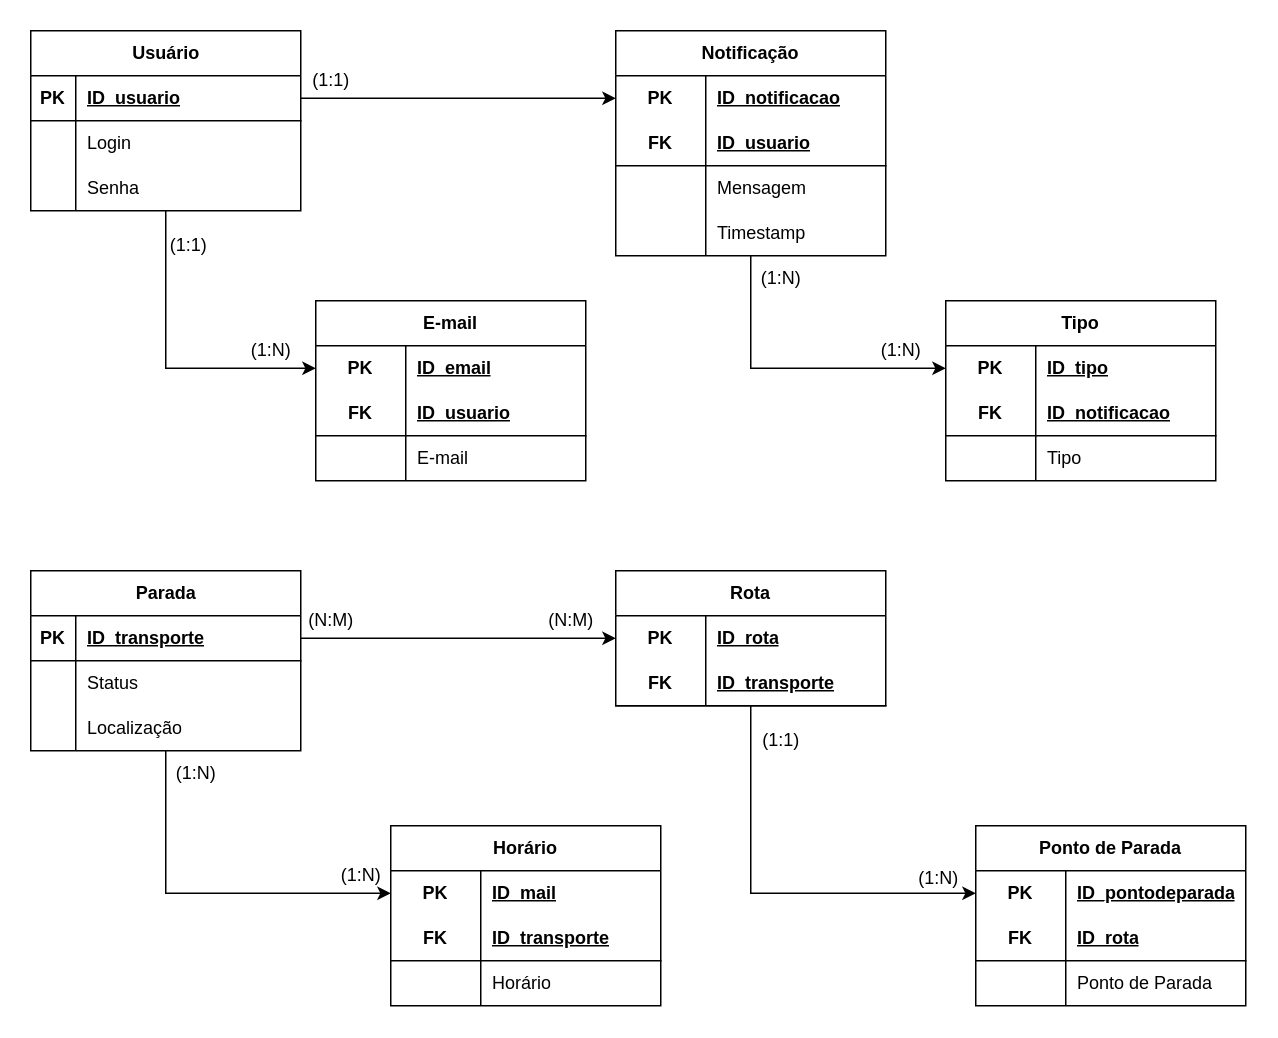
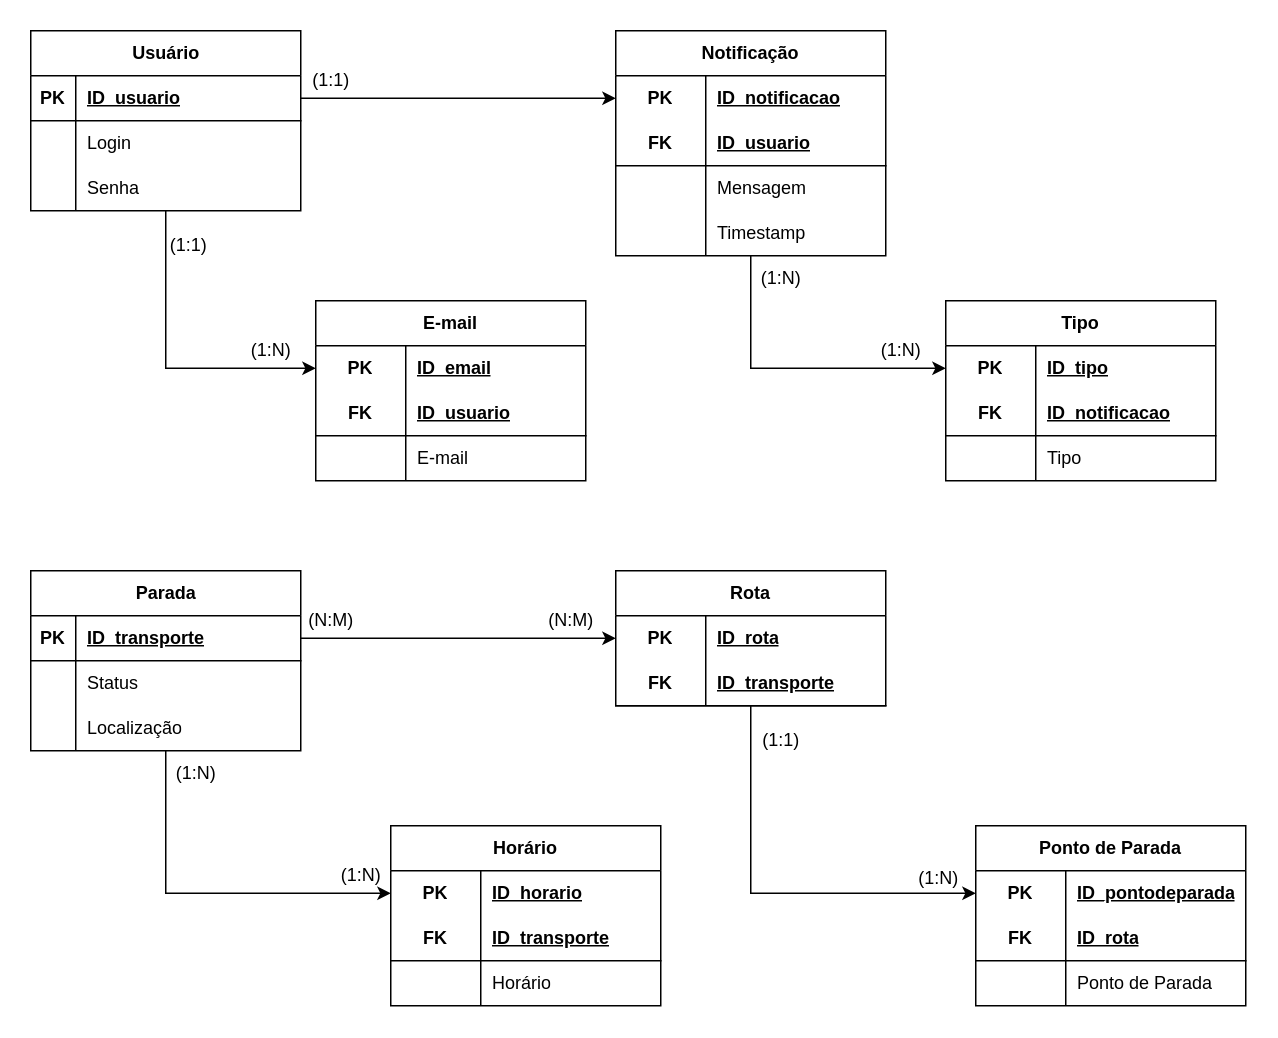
node "ID_mail": label "ID_mail" -> "ID_horario"
